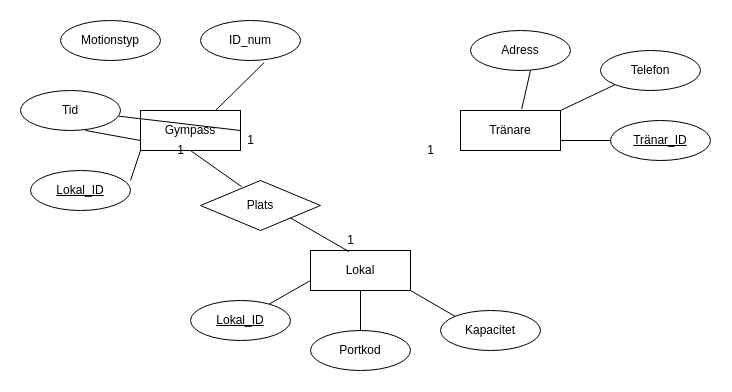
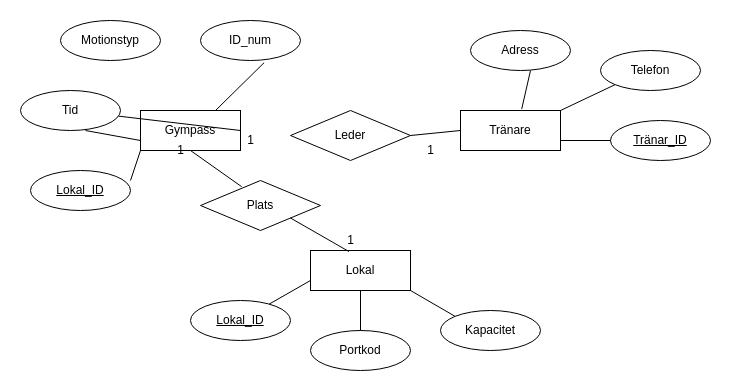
edge "Tränare" -- "Leder": added
node "Leder": added
